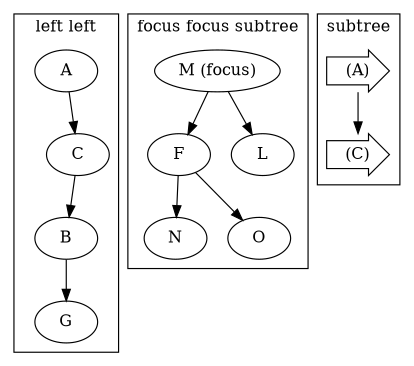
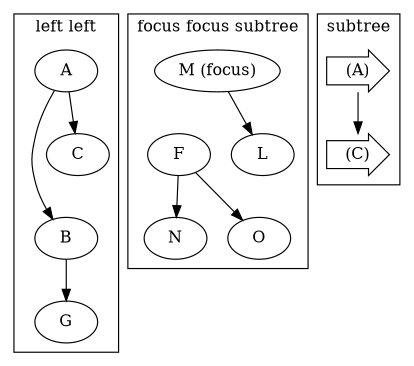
edge "M (focus)" -> "F": removed
edge "C" -> "B": now "A" -> "B"
